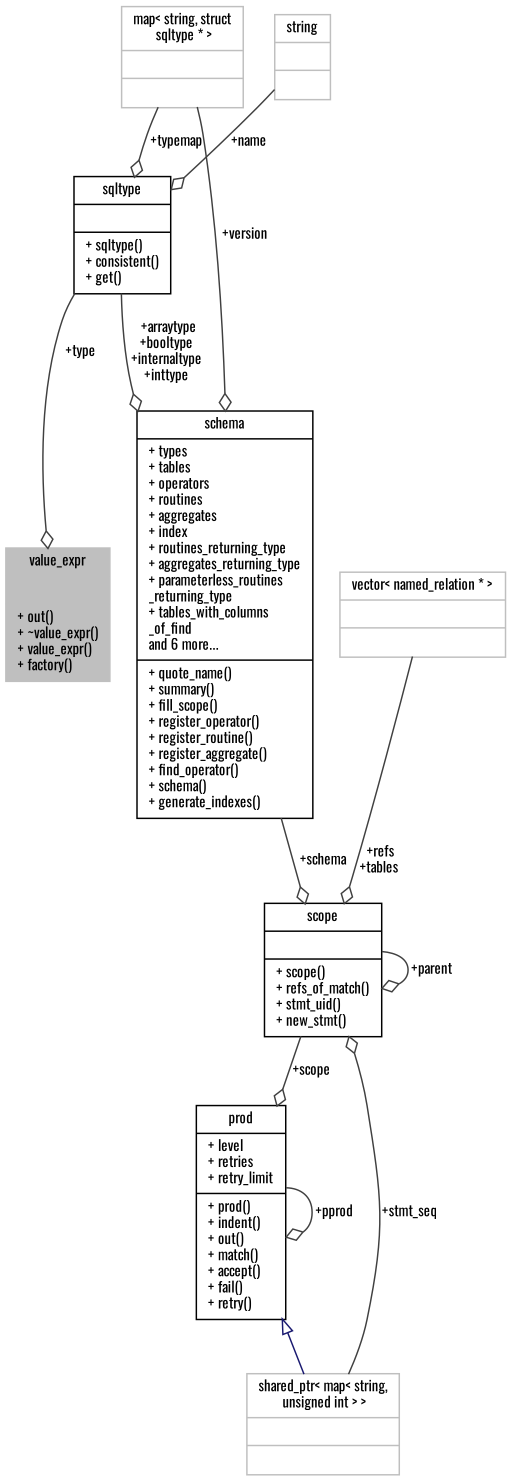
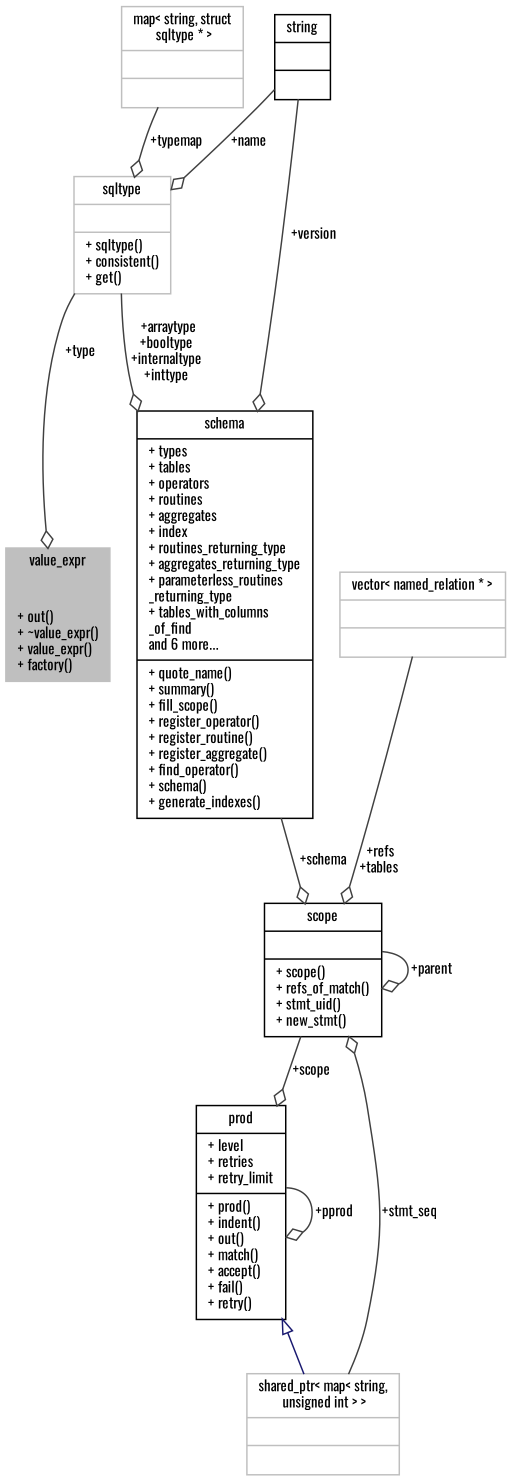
node "string": color grey75 -> black
node "sqltype": color black -> grey75
edge "map< string, struct" -> "schema": now "string" -> "schema"
